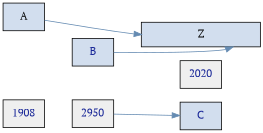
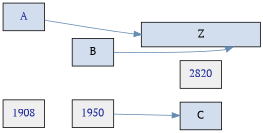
node "A": fontcolor black -> #182697
node "B": fontcolor #182697 -> black
node "2020": label "2020" -> "2820"
node "2950": label "2950" -> "1950"
node "C": fontcolor #182697 -> black
